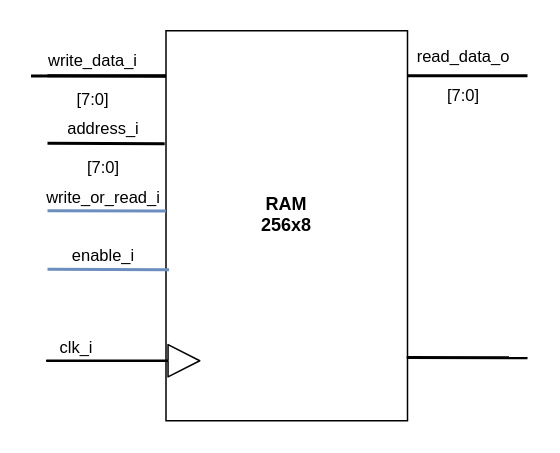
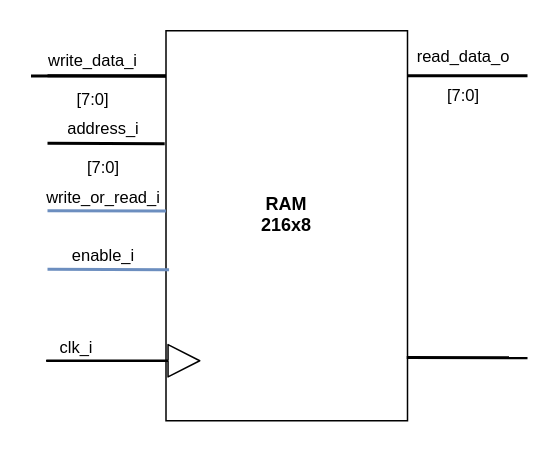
node "RAM 256x8": label "RAM 256x8" -> "RAM 216x8"
